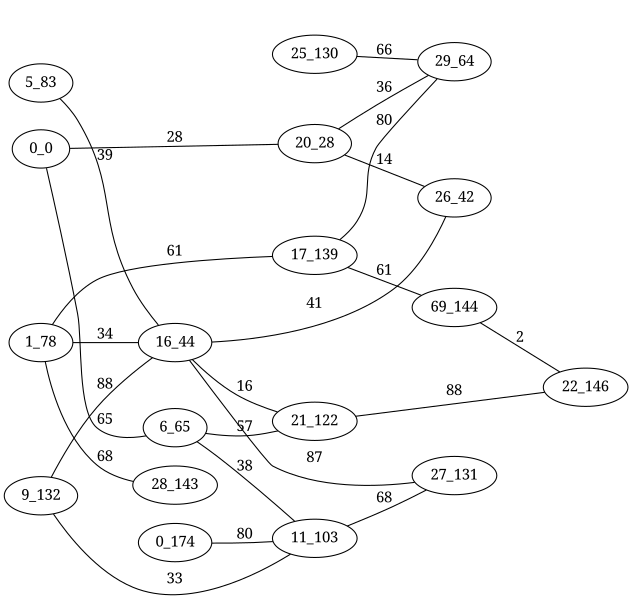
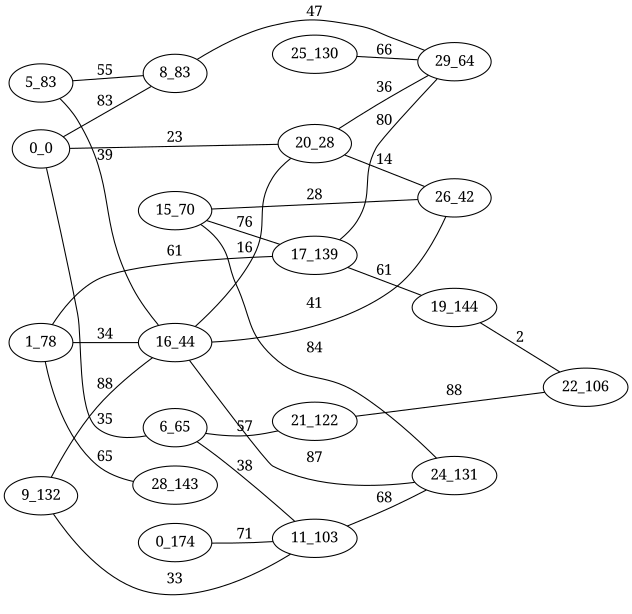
node "8_83": added
edge "20_28" -- "0_0": label "28" -> "23"
node "15_70": added
node "69_144": label "69_144" -> "19_144"
node "22_146": label "22_146" -> "22_106"
edge "16_44" -- "21_122": now "16_44" -- "20_28"
edge "0_0" -- "6_65": label "65" -> "35"
edge "1_78" -- "28_143": label "68" -> "65"
node "27_131": label "27_131" -> "24_131"
edge "11_103" -- "0_174": label "80" -> "71"
